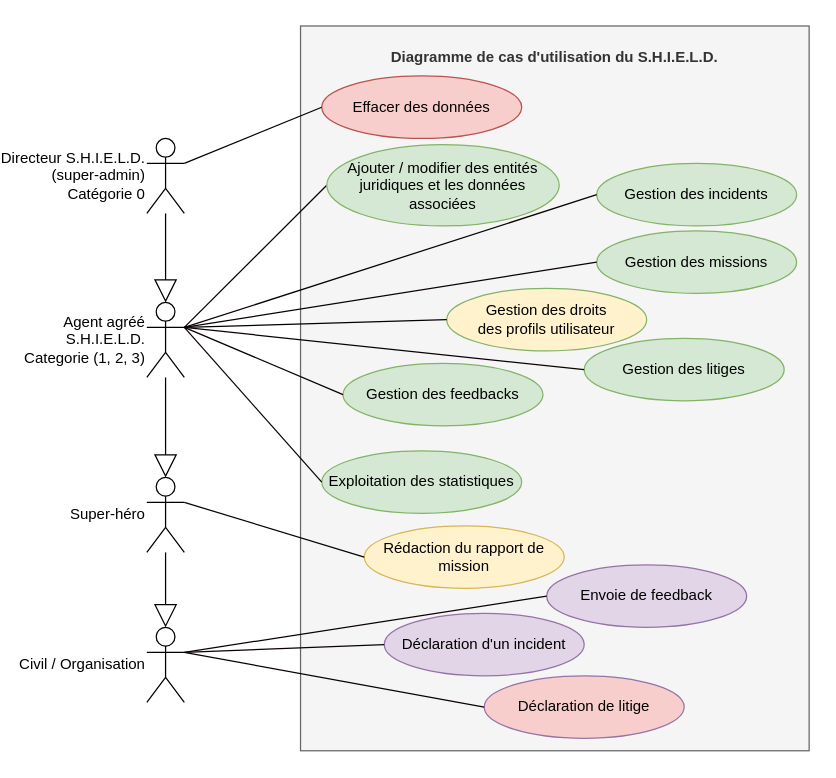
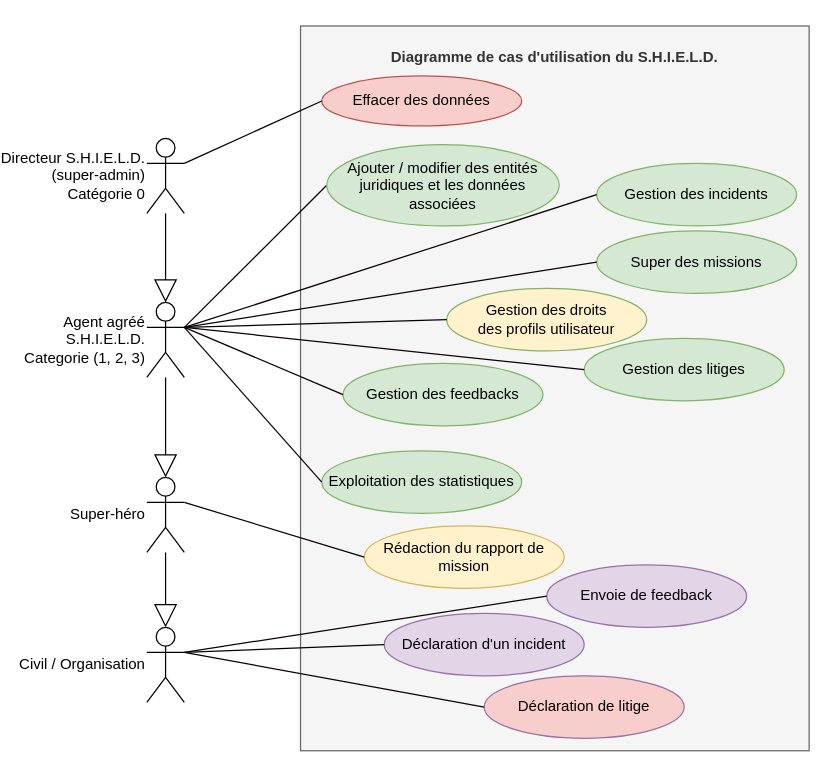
node "Effacer des données": size 200x63 -> 200x50
node "Gestion des missions": label "Gestion des missions" -> "Super des missions"
